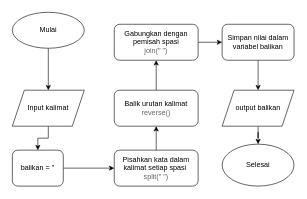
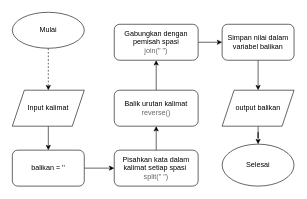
edge "Mulai" -> "Input kalimat": style solid -> dashed
node "balikan = ''": size 51x36 -> 72x36
